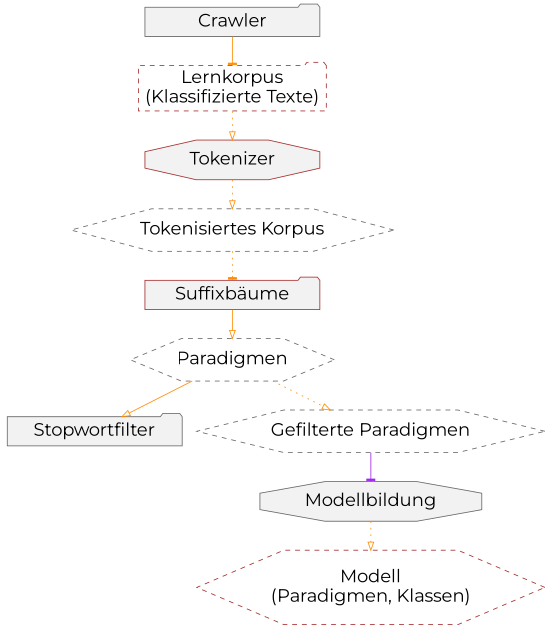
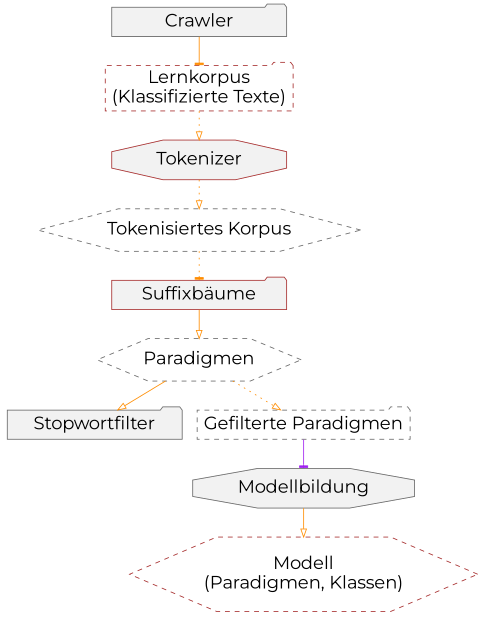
node "Gefilterte Paradigmen": shape hexagon -> folder
edge "Modellbildung" -> "Modell (Paradigmen, Klassen)": style dotted -> solid
